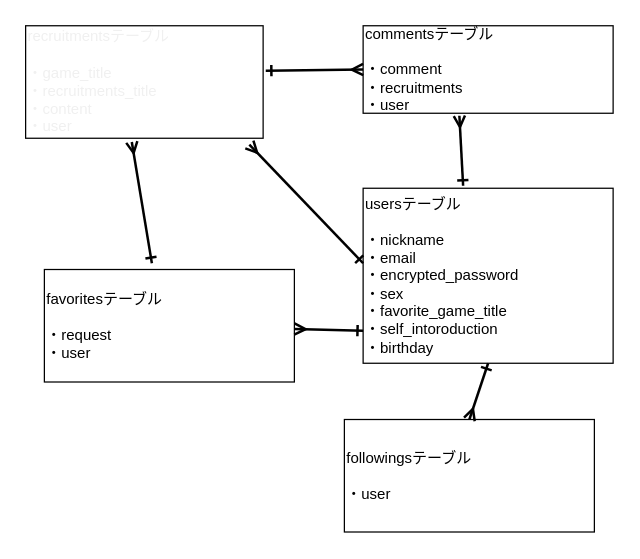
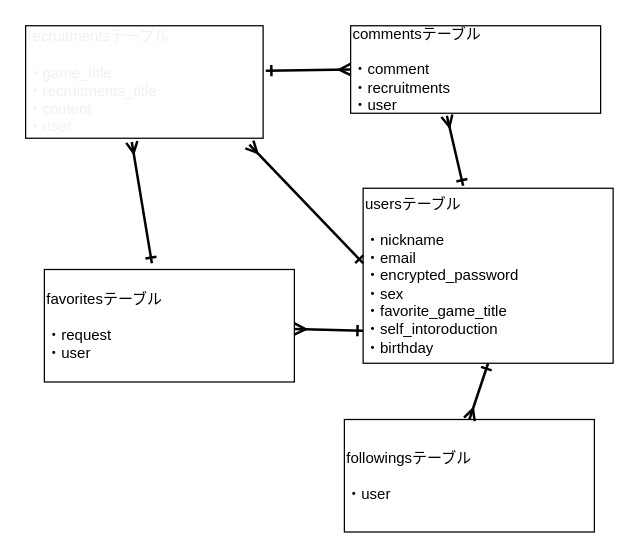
node "commentsテーブル ・comment ・recruitments ・user": moved (488, 69) -> (476, 69)
